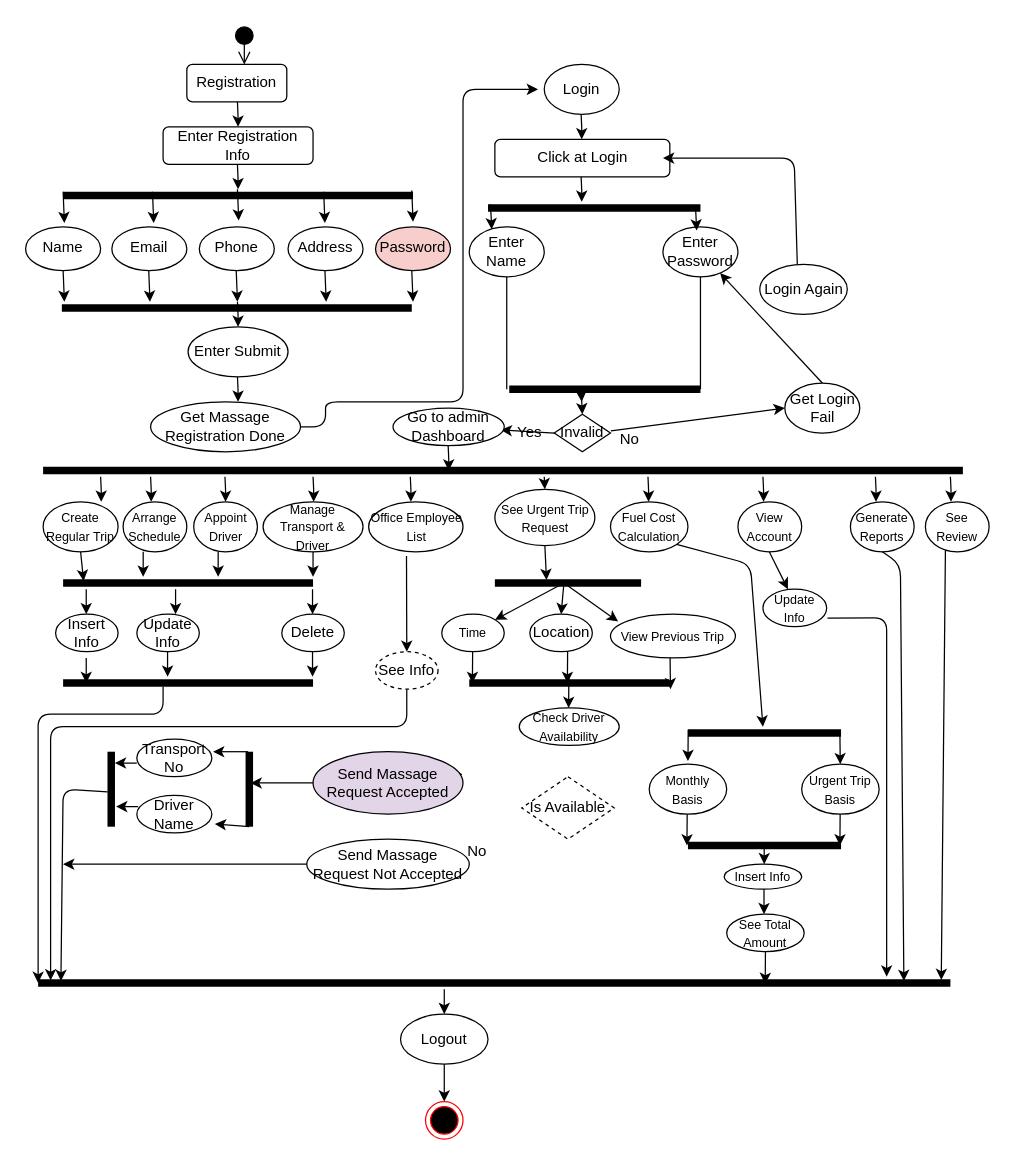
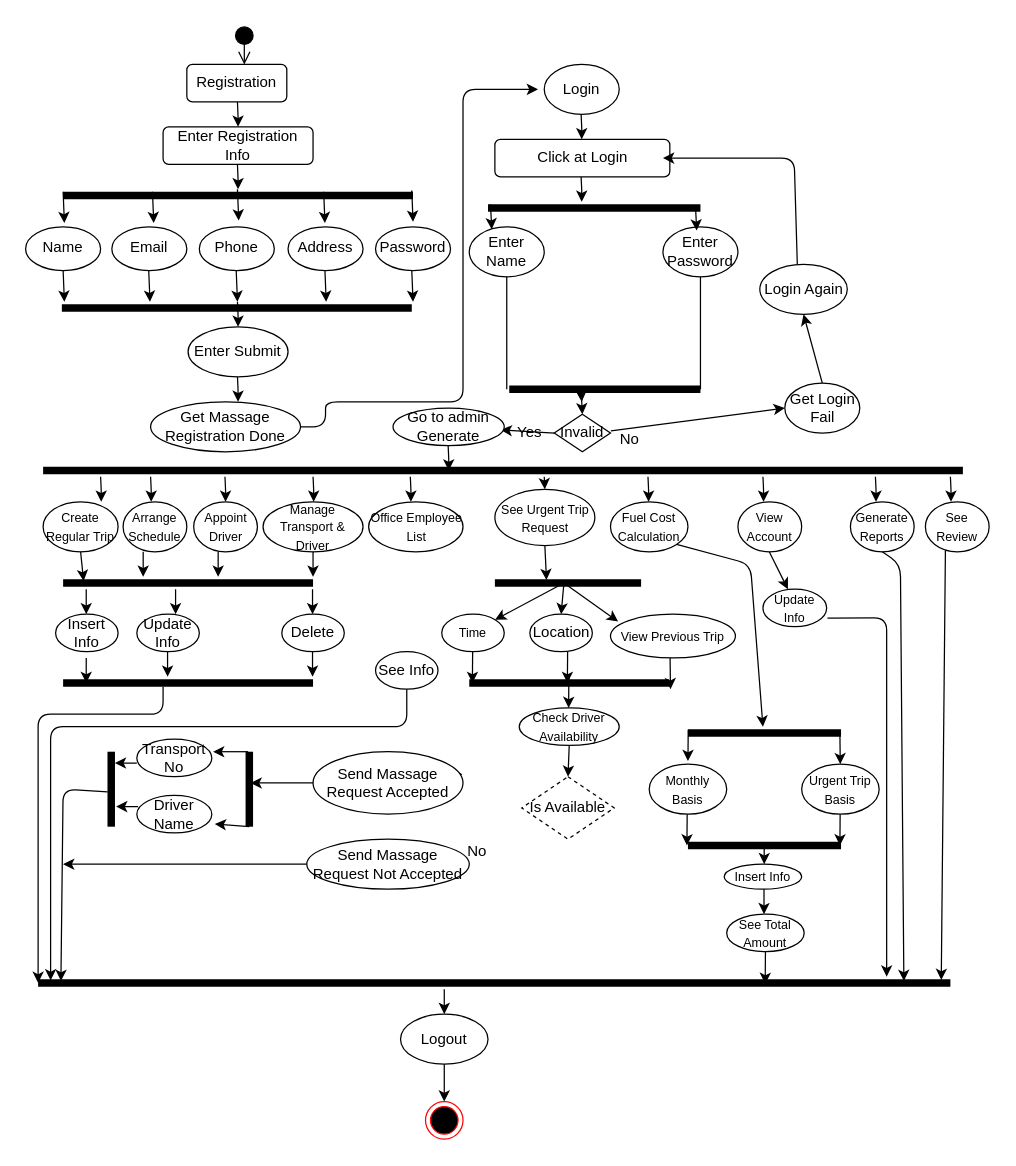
node "Password": fillcolor #f8cecc -> #ffffff
edge "Get Login Fail" -> "Enter Password": now "Get Login Fail" -> "Login Again"
node "Go to admin Dashboard": label "Go to admin Dashboard" -> "Go to admin Generate"
edge "Office Employee List" -> "See Info": removed
node "See Info": style dashed -> solid
edge "Check Driver Availability" -> "Is Available": added
node "Send Massage Request Accepted": fillcolor #e1d5e7 -> #ffffff
